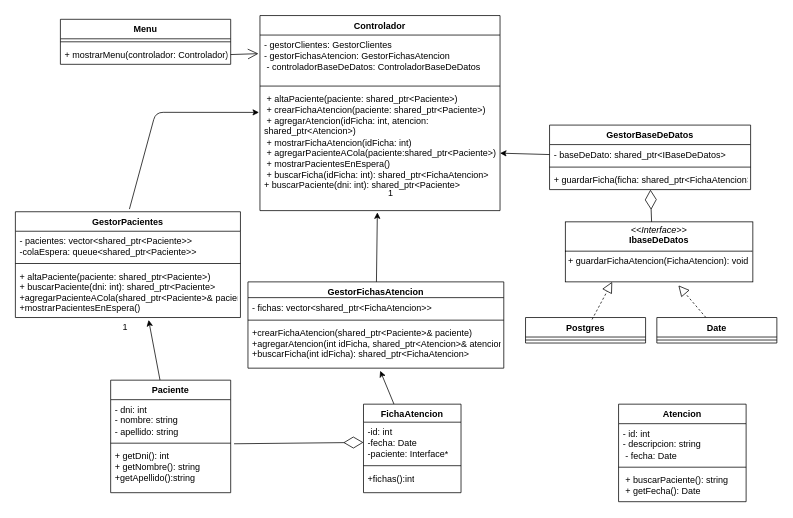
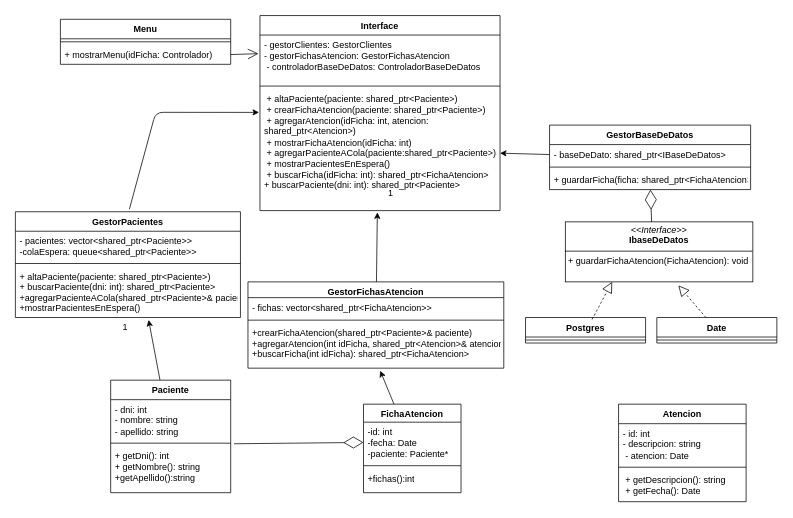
node "Controlador": label "Controlador" -> "Interface"
node "+ mostrarMenu(controlador: Controlador)": label "+ mostrarMenu(controlador: Controlador)" -> "+ mostrarMenu(idFicha: Controlador)"
node "- id: int - descripcion: string - fecha: Date": label "- id: int - descripcion: string - fecha: Date" -> "- id: int - descripcion: string - atencion: Date"
node "-id: int -fecha: Date -paciente: Interface*": label "-id: int -fecha: Date -paciente: Interface*" -> "-id: int -fecha: Date -paciente: Paciente*"
node "+ buscarPaciente(): string + getFecha(): Date": label "+ buscarPaciente(): string + getFecha(): Date" -> "+ getDescripcion(): string + getFecha(): Date"
